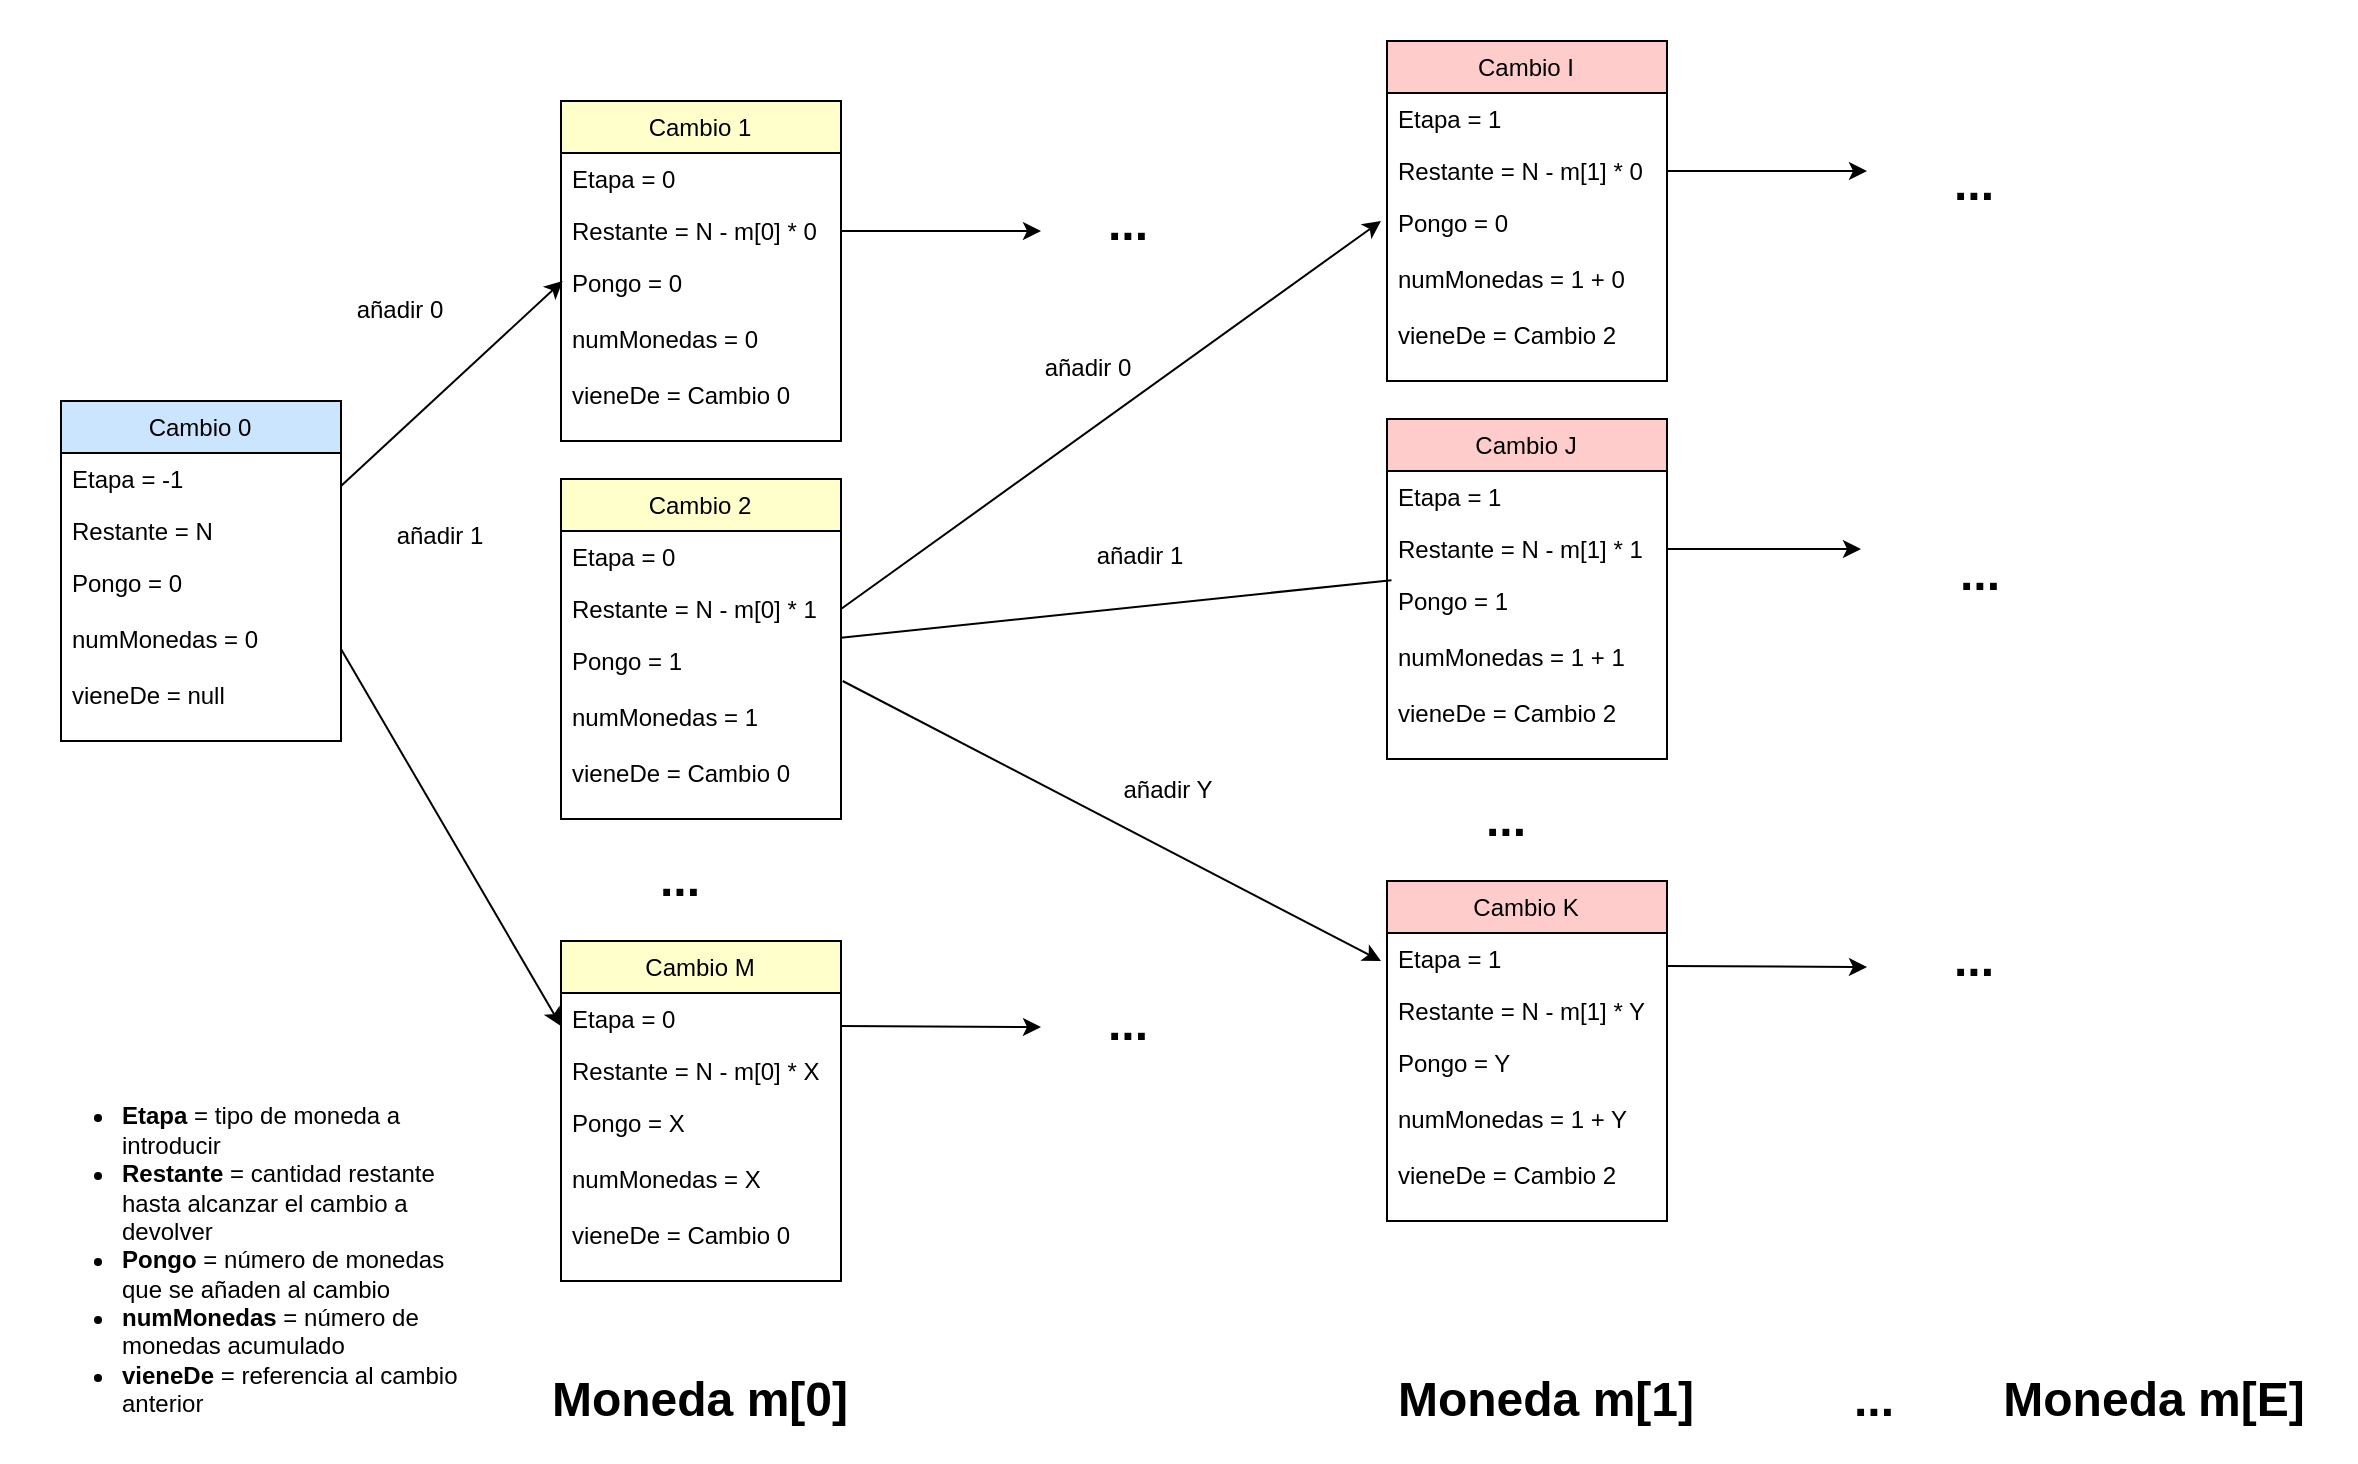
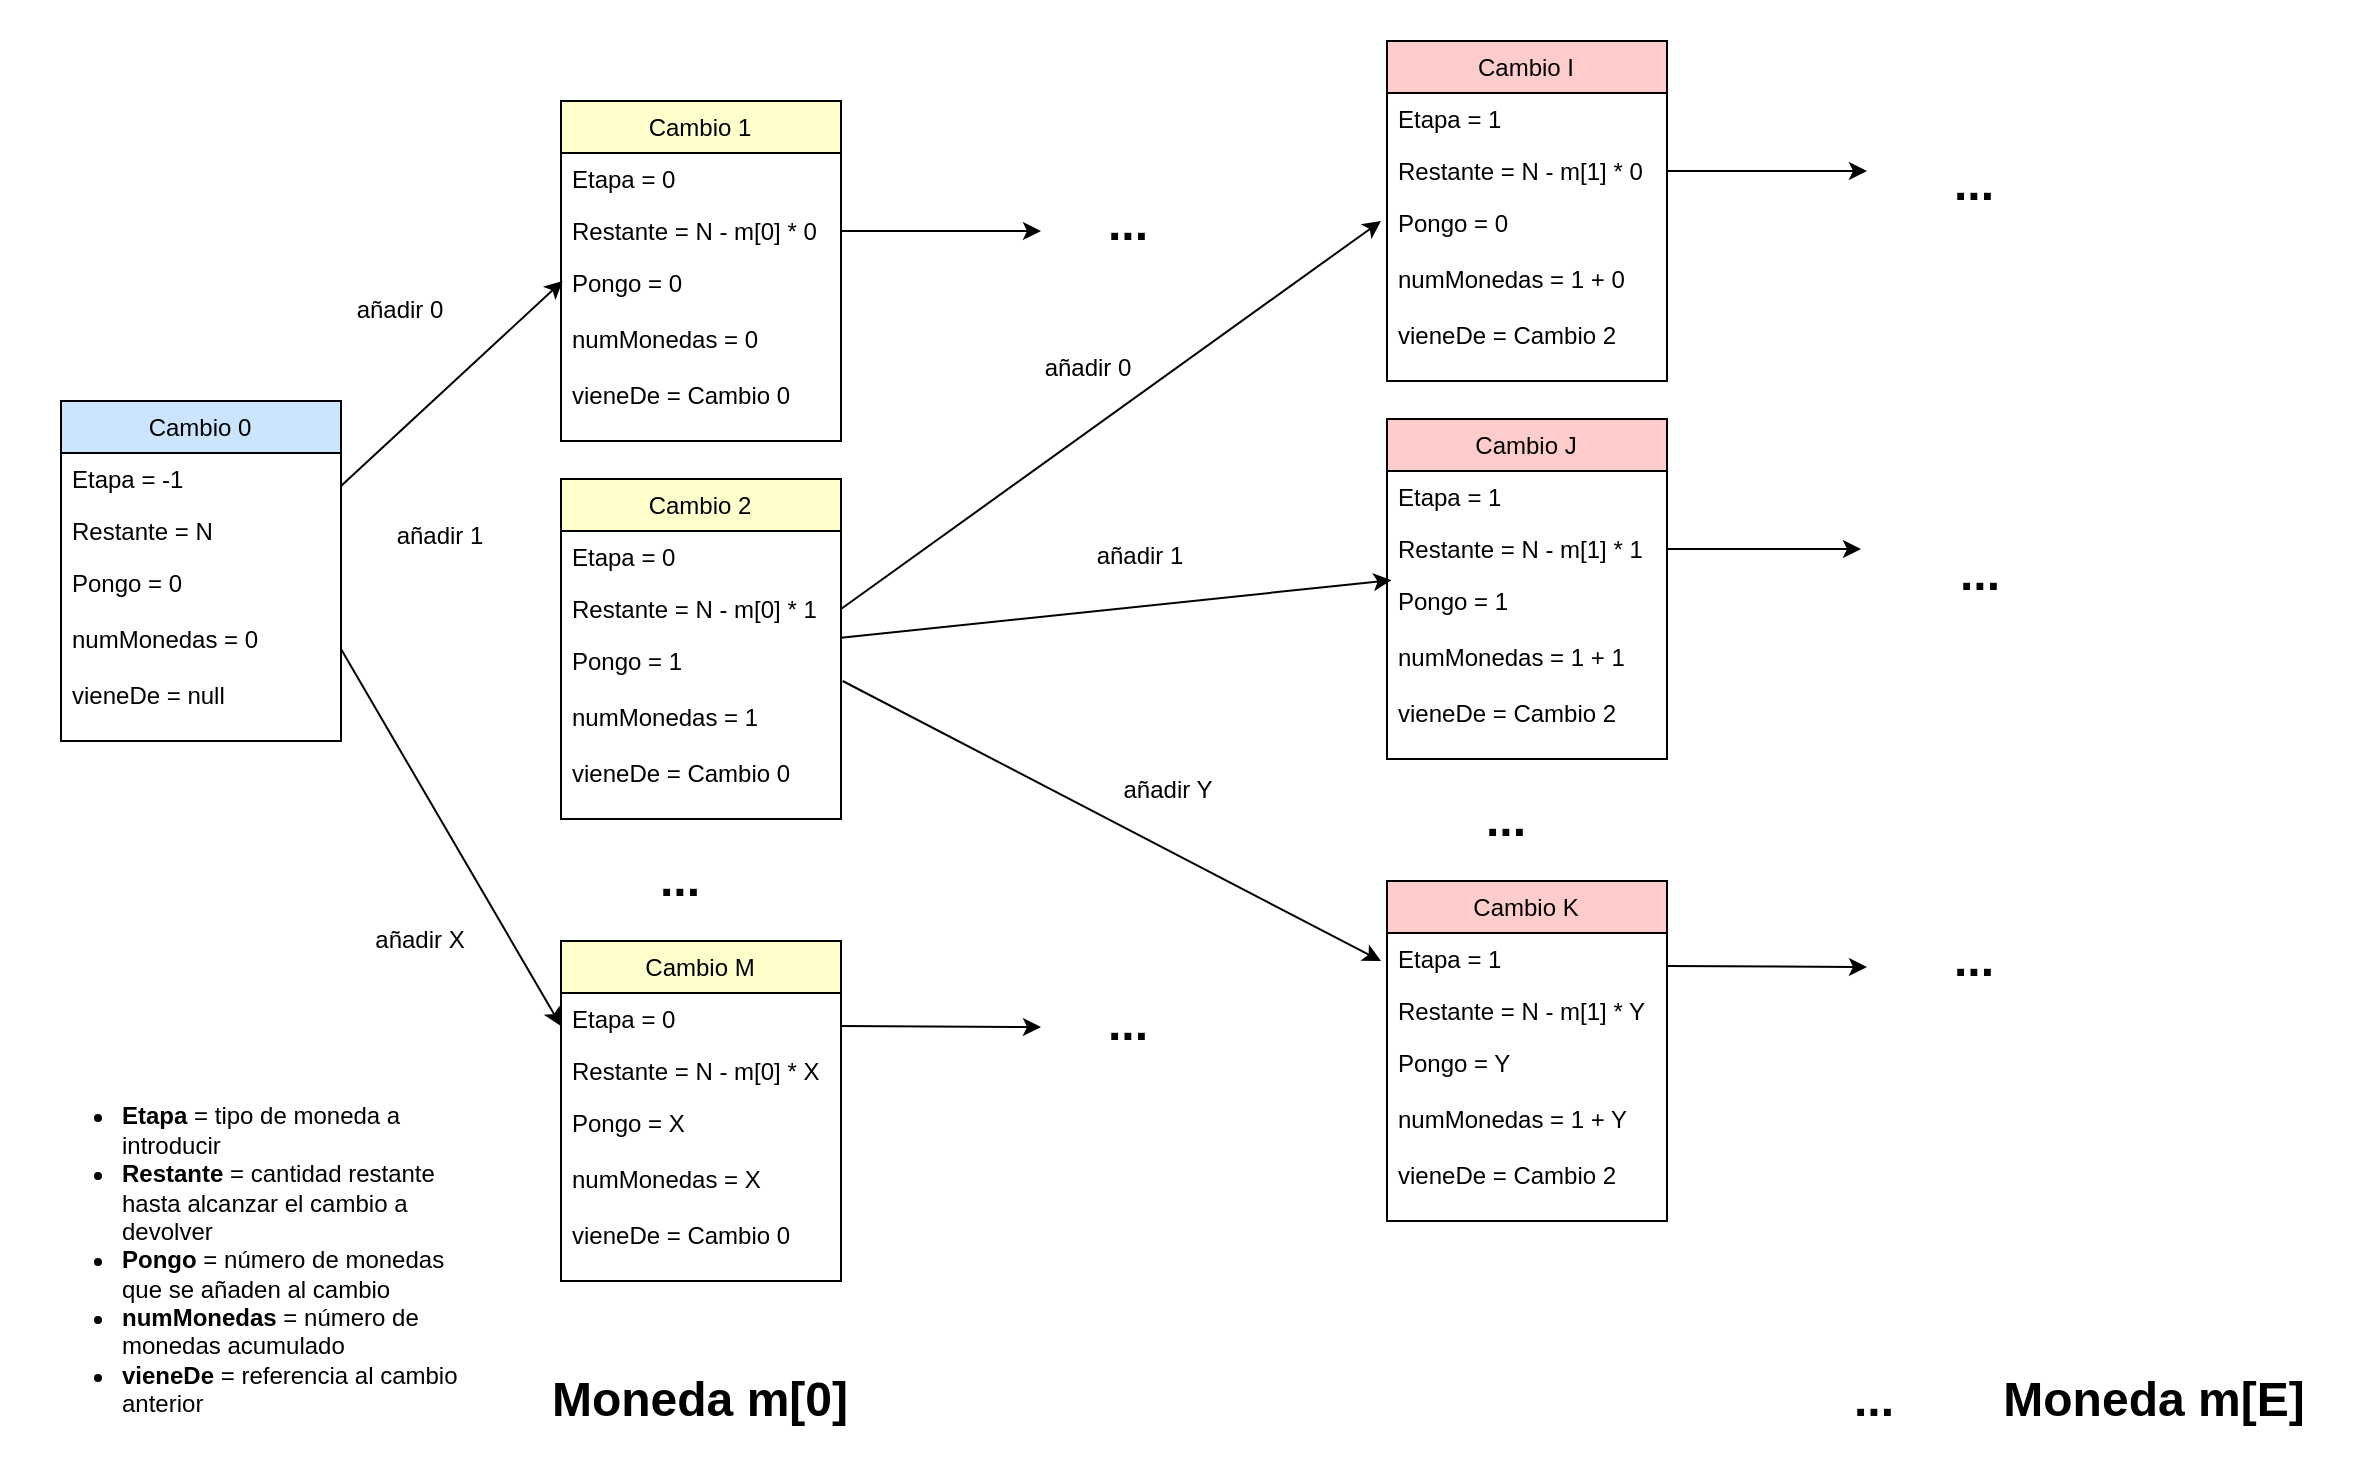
edge "Pongo = 1 numMonedas = 1 + 1 vieneDe = Cambio 2" -- "Pongo = 1 numMonedas = 1 vieneDe = Cambio 0": arrowhead none -> classic
node "añadir X": added
node "Moneda m[1]": removed
